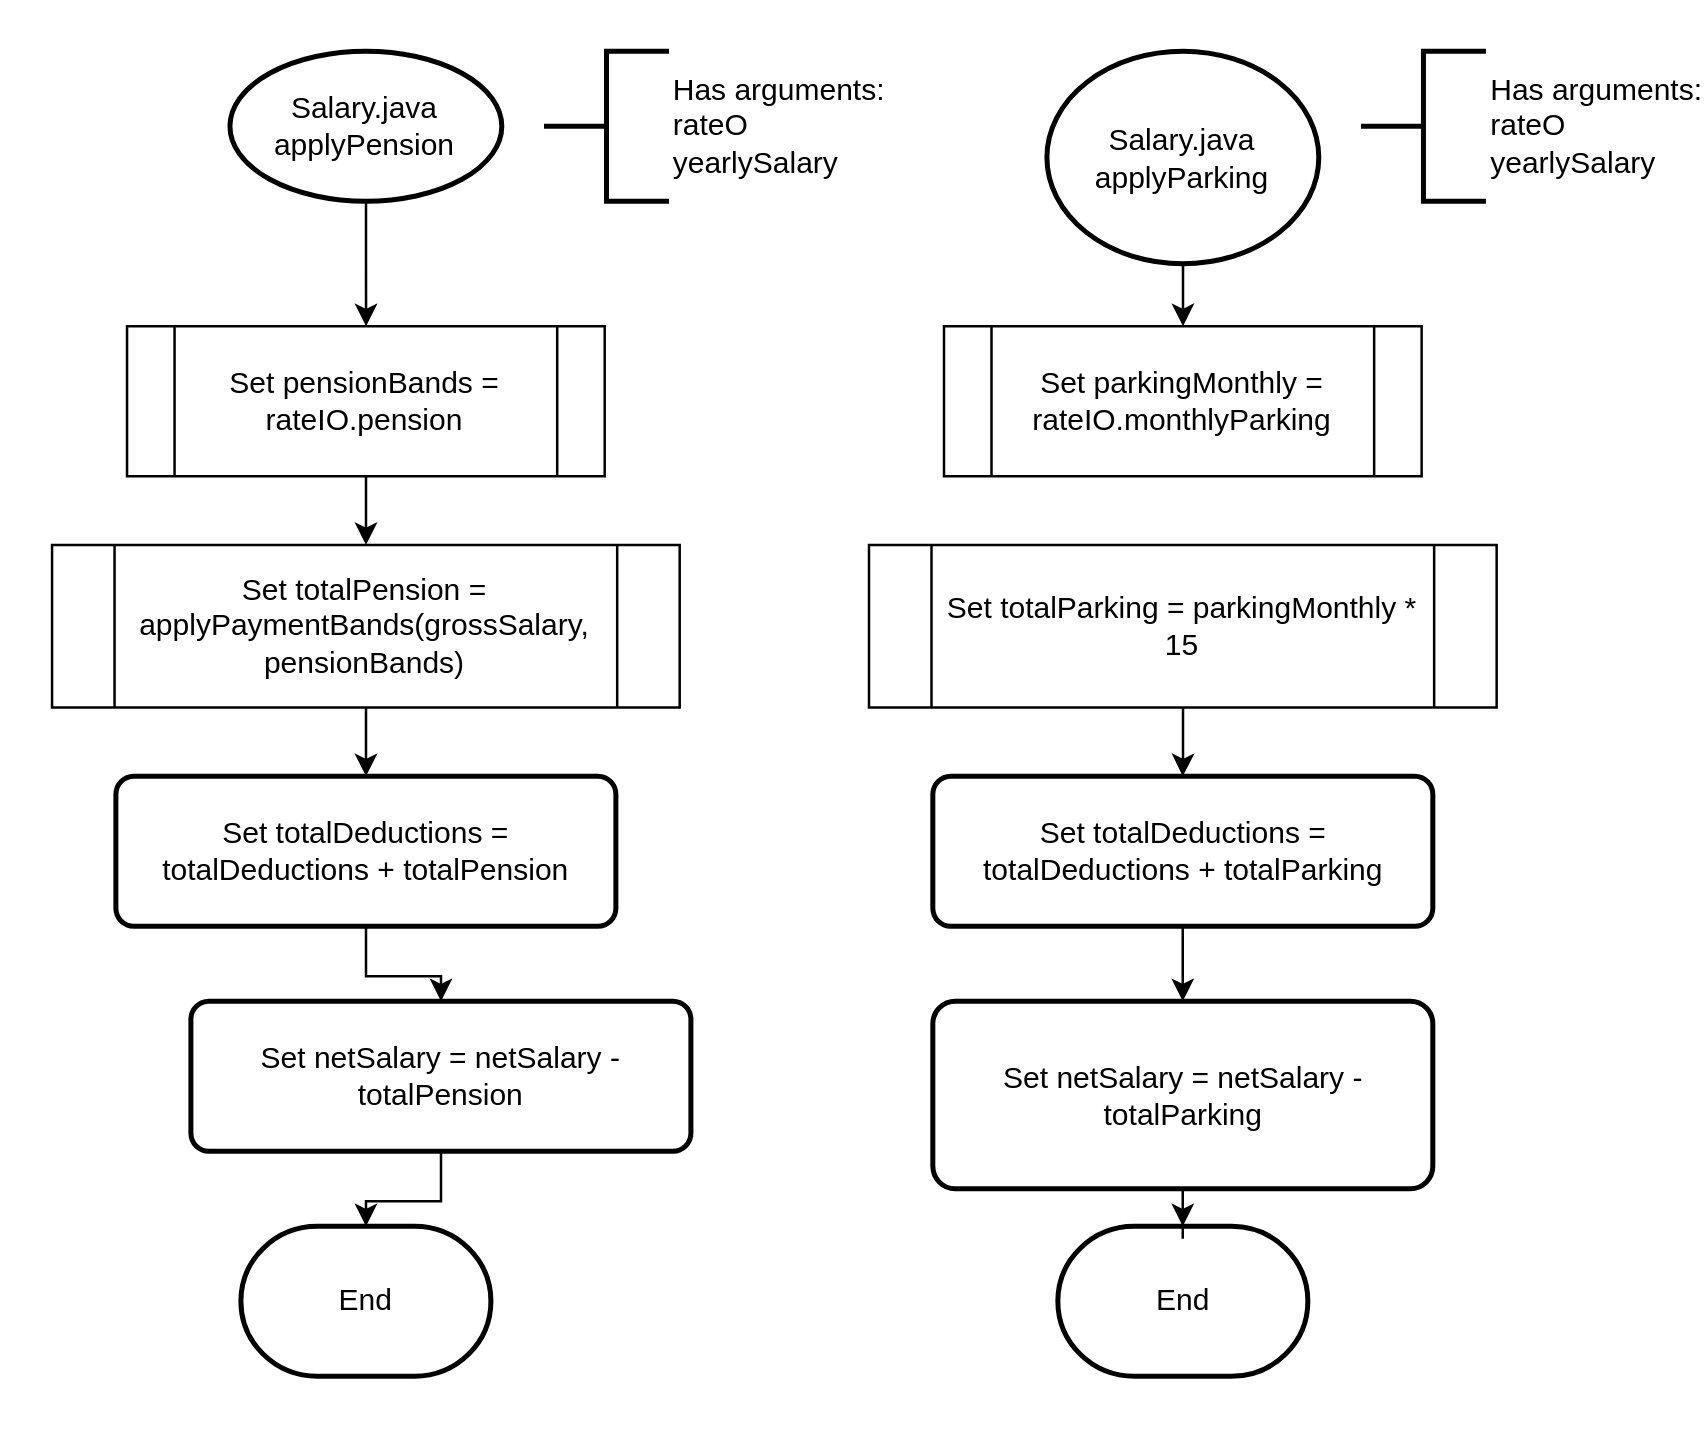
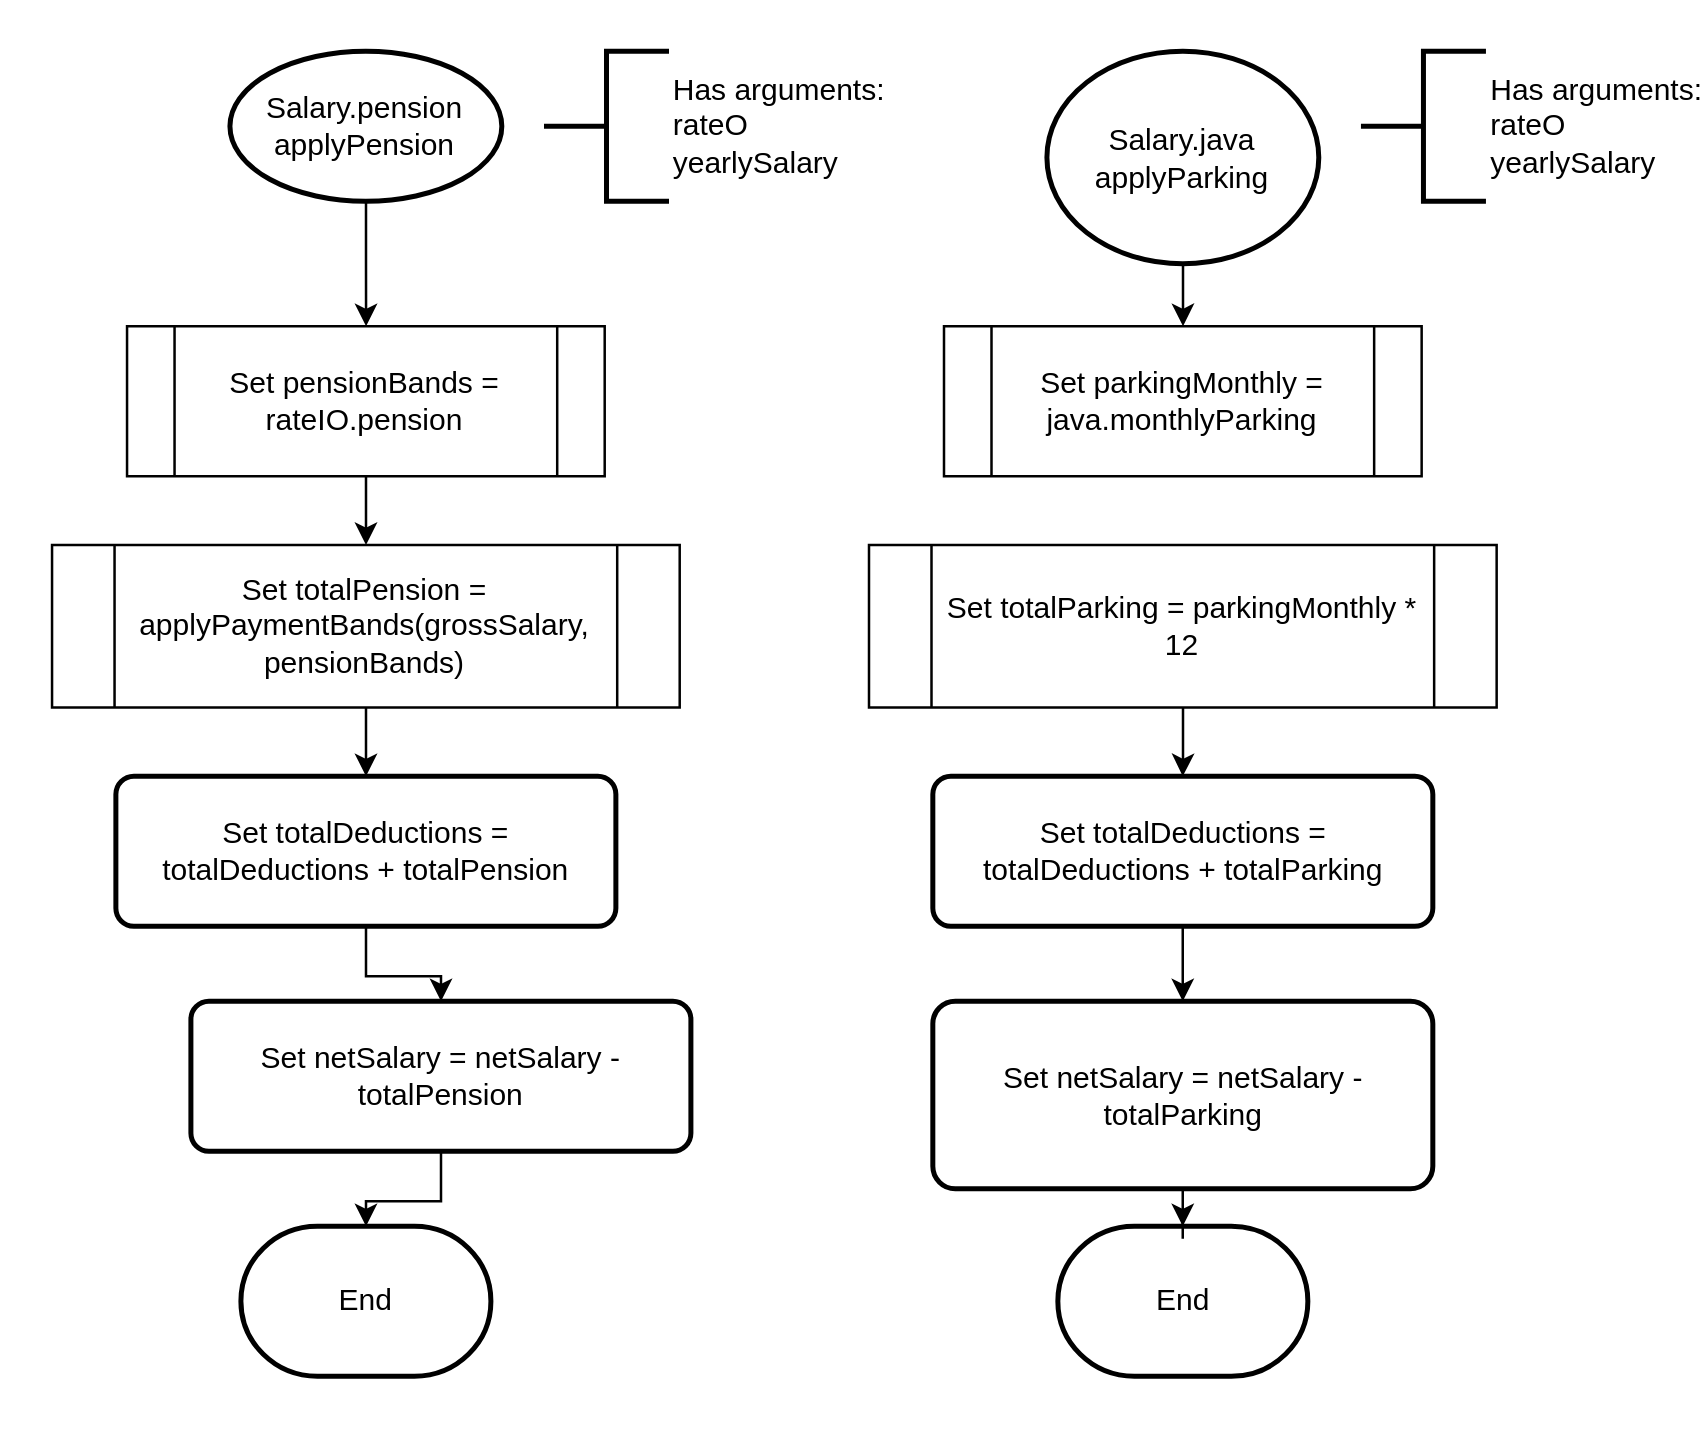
node "Salary.java applyPension": label "Salary.java applyPension" -> "Salary.pension applyPension"
node "Set parkingMonthly = rateIO.monthlyParking": label "Set parkingMonthly = rateIO.monthlyParking" -> "Set parkingMonthly = java.monthlyParking"
node "Set totalParking = parkingMonthly * 15": label "Set totalParking = parkingMonthly * 15" -> "Set totalParking = parkingMonthly * 12"
